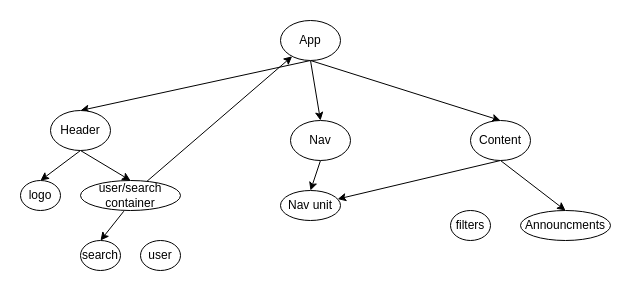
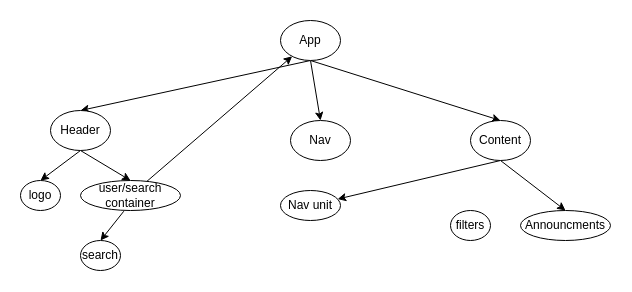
edge "Nav" -> "Nav unit": removed
node "user": removed
